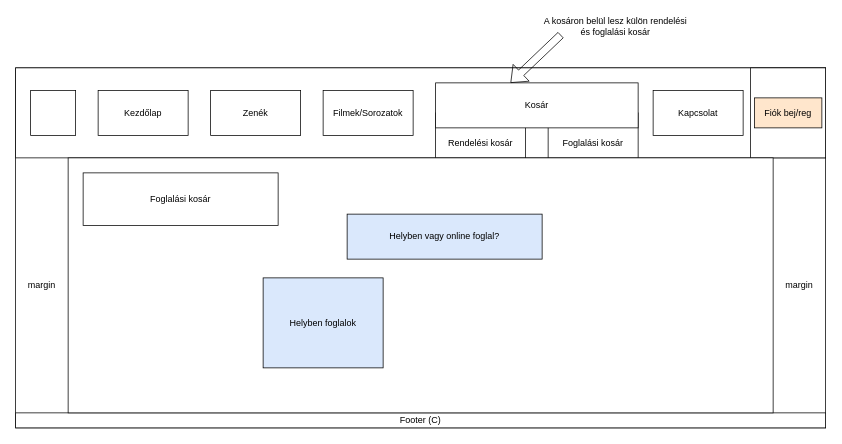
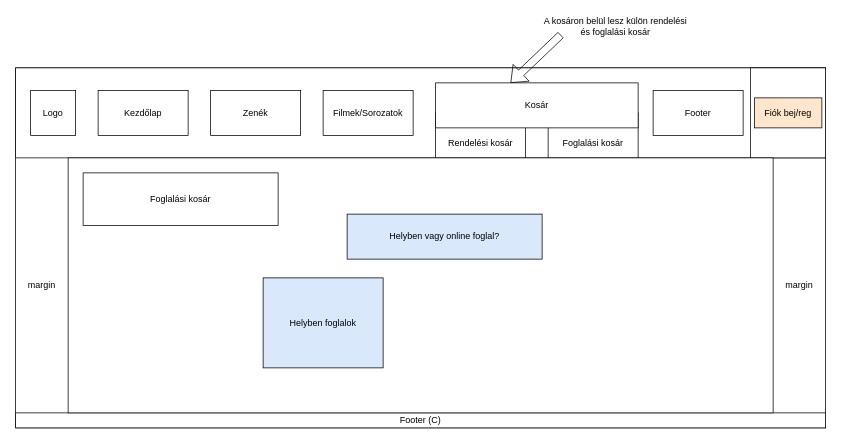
node "Logo": added
node "Kapcsolat": label "Kapcsolat" -> "Footer"
